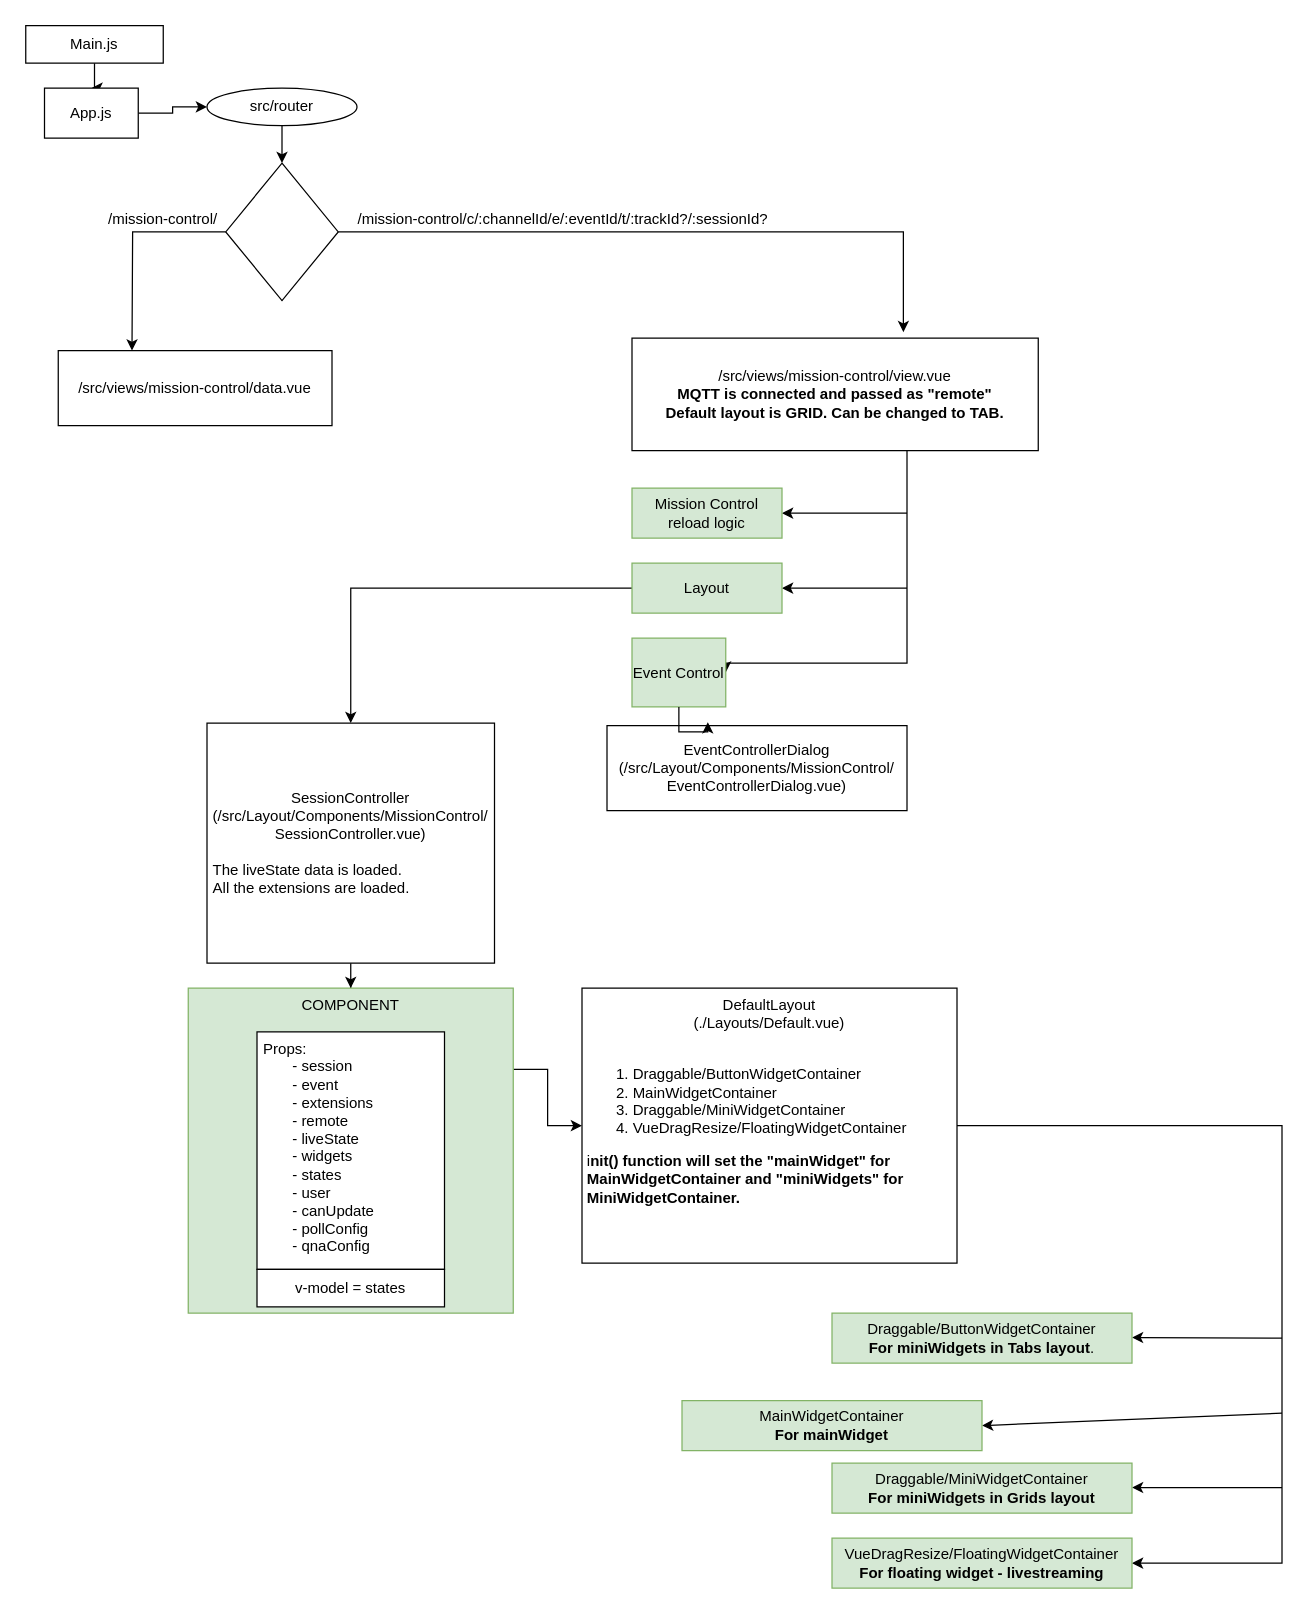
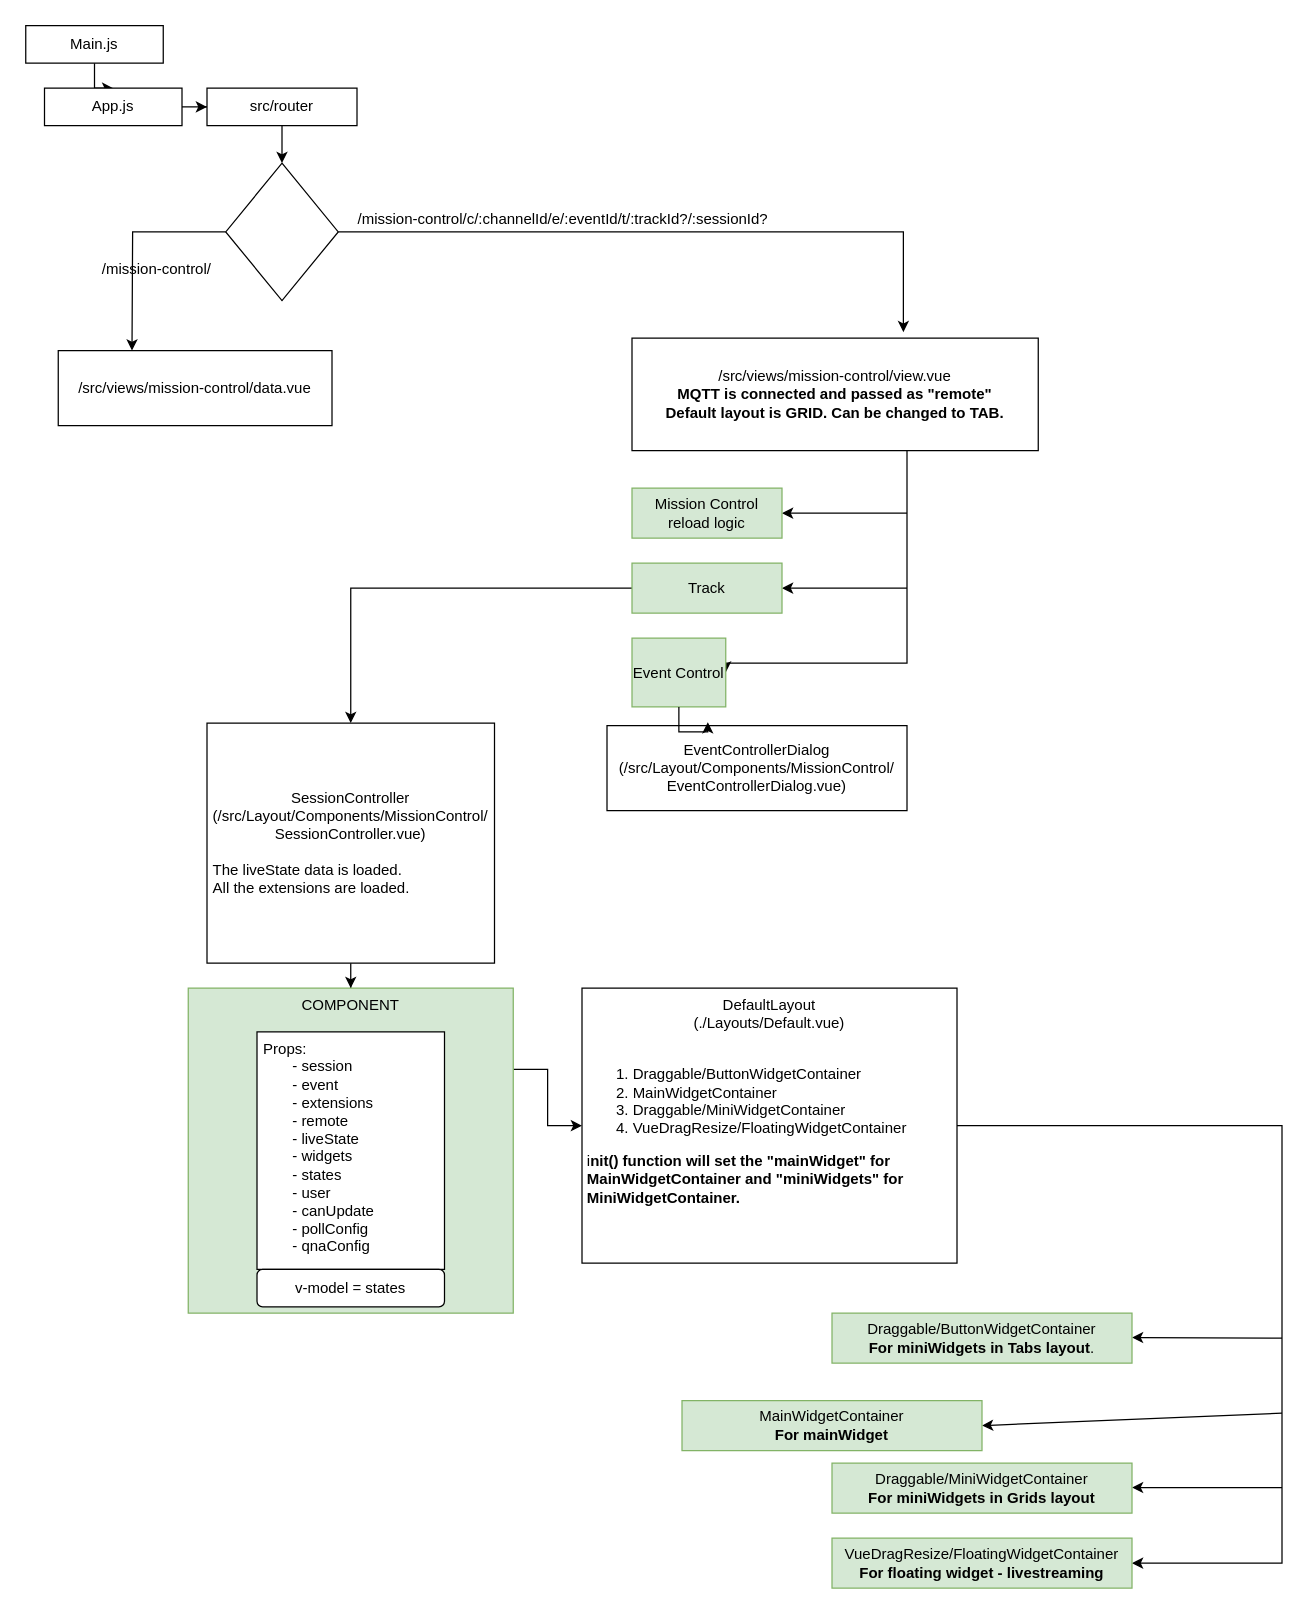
node "src/router": shape ellipse -> rectangle
node "App.js": size 94x50 -> 138x38
node "/mission-control/": moved (163, 219) -> (157, 269)
node "Layout": label "Layout" -> "Track"
node "v-model = states": shape rectangle -> rounded rectangle
